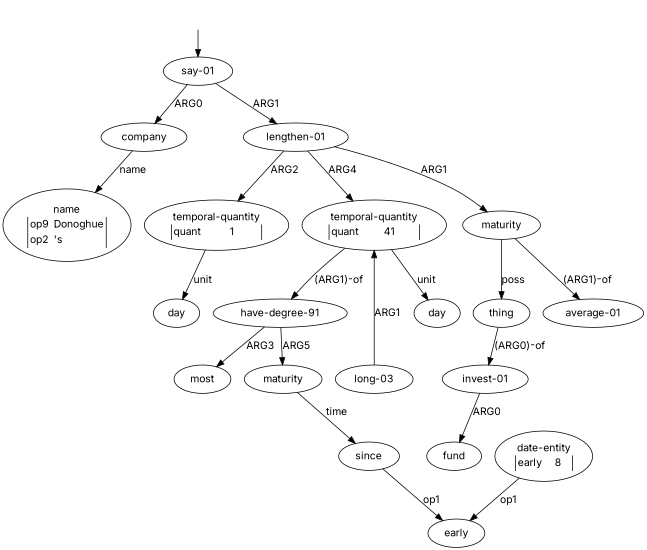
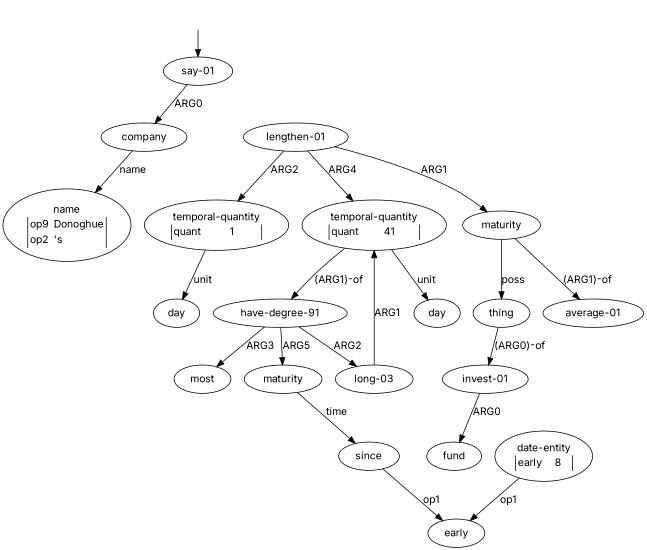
edge "say-01" -> "lengthen-01": removed, label "ARG1"
edge "have-degree-91" -> "long-03": added, label "ARG2"
